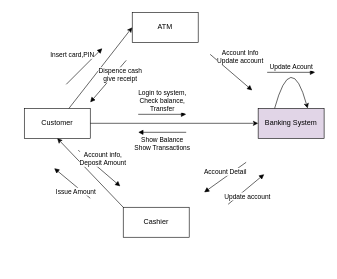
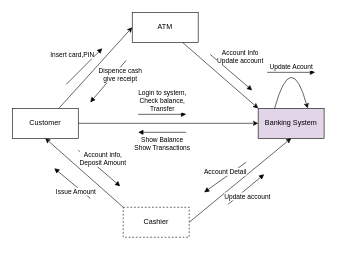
edge "ATM" -> "Banking System": added
node "Customer": moved (57, 123) -> (45, 123)
edge "Cashier" -> "Banking System": added
node "Cashier": style solid -> dashed
